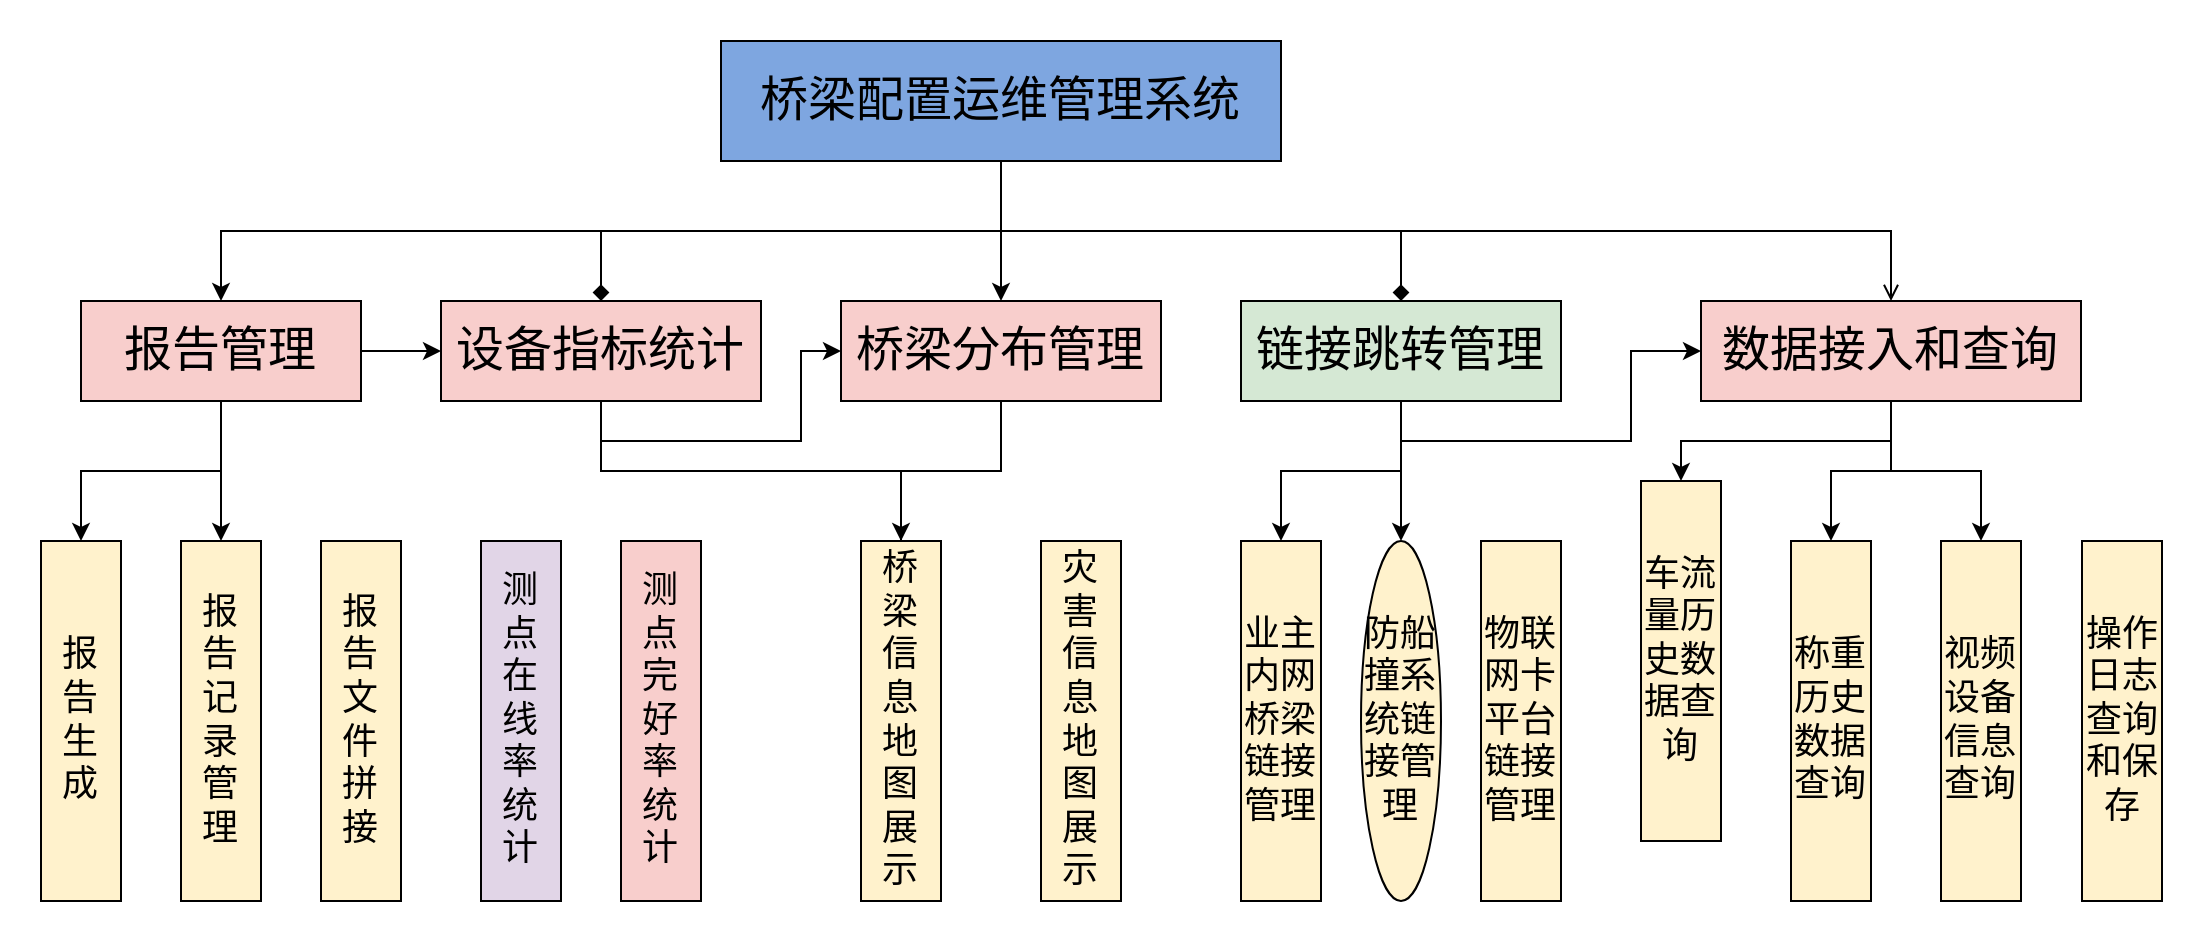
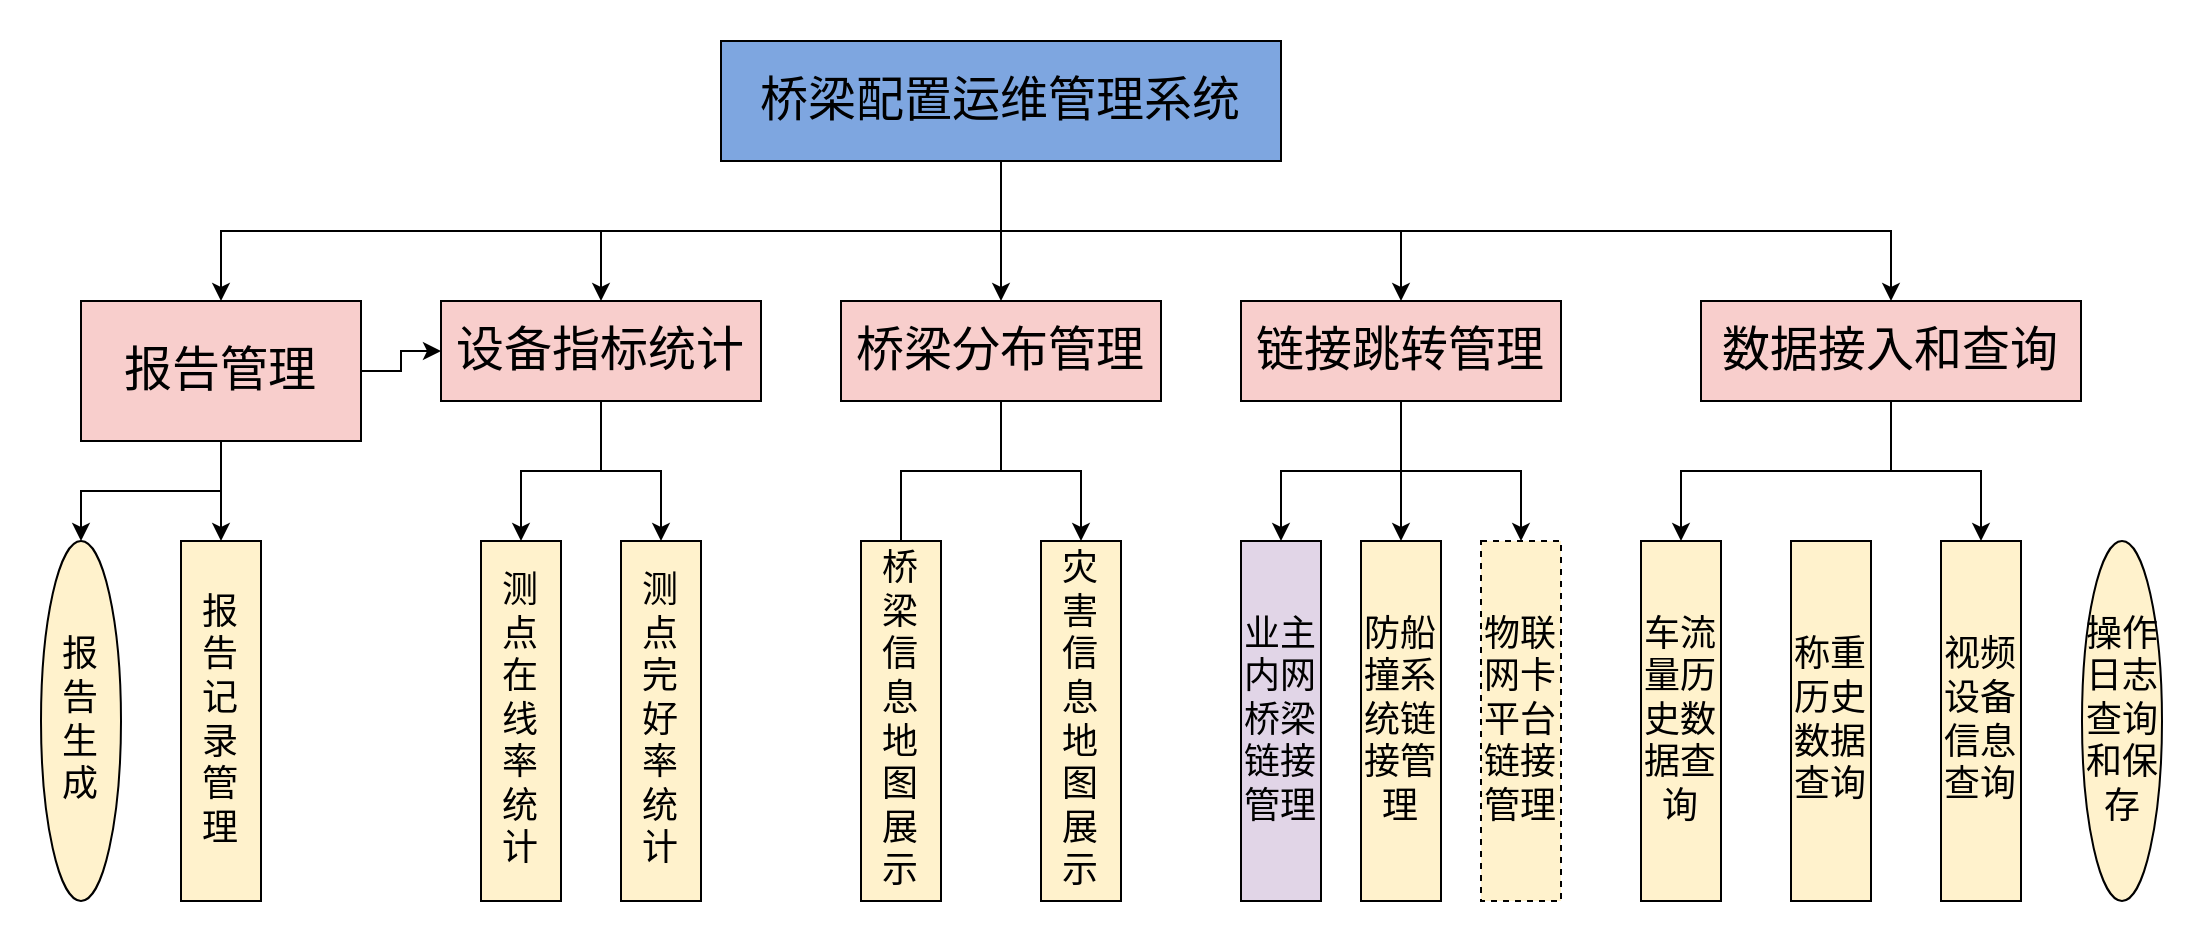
edge "桥梁配置运维管理系统" -> "设备指标统计": arrowhead diamond -> classic
edge "桥梁配置运维管理系统" -> "链接跳转管理": arrowhead diamond -> classic
edge "桥梁配置运维管理系统" -> "数据接入和查询": arrowhead open -> classic
node "报告管理": size 280x100 -> 280x140
node "链接跳转管理": fillcolor #d5e8d4 -> #f8cecc
edge "设备指标统计" -> "桥梁分布管理": now "设备指标统计" -> "测 点 在 线 率 统 计"
edge "链接跳转管理" -> "数据接入和查询": now "链接跳转管理" -> "物联网卡平台链接管理"
edge "设备指标统计" -> "桥 梁 信 息 地 图 展 示": now "设备指标统计" -> "测 点 完 好 率 统 计"
edge "桥梁分布管理" -> "灾 害 信 息 地 图 展 示": added
edge "数据接入和查询" -> "称重历史数据查询": removed
node "车流量历史数据查询": moved (1681, 661) -> (1681, 721)
node "报 告 生 成": shape rectangle -> ellipse
node "报 告 文 件 拼 接": removed
node "测 点 在 线 率 统 计": fillcolor #e1d5e7 -> #fff2cc
node "测 点 完 好 率 统 计": fillcolor #f8cecc -> #fff2cc
node "业主内网桥梁链接管理": fillcolor #fff2cc -> #e1d5e7
node "防船撞系统链接管理": shape ellipse -> rectangle
node "物联网卡平台链接管理": style solid -> dashed
node "操作日志查询和保存": shape rectangle -> ellipse
